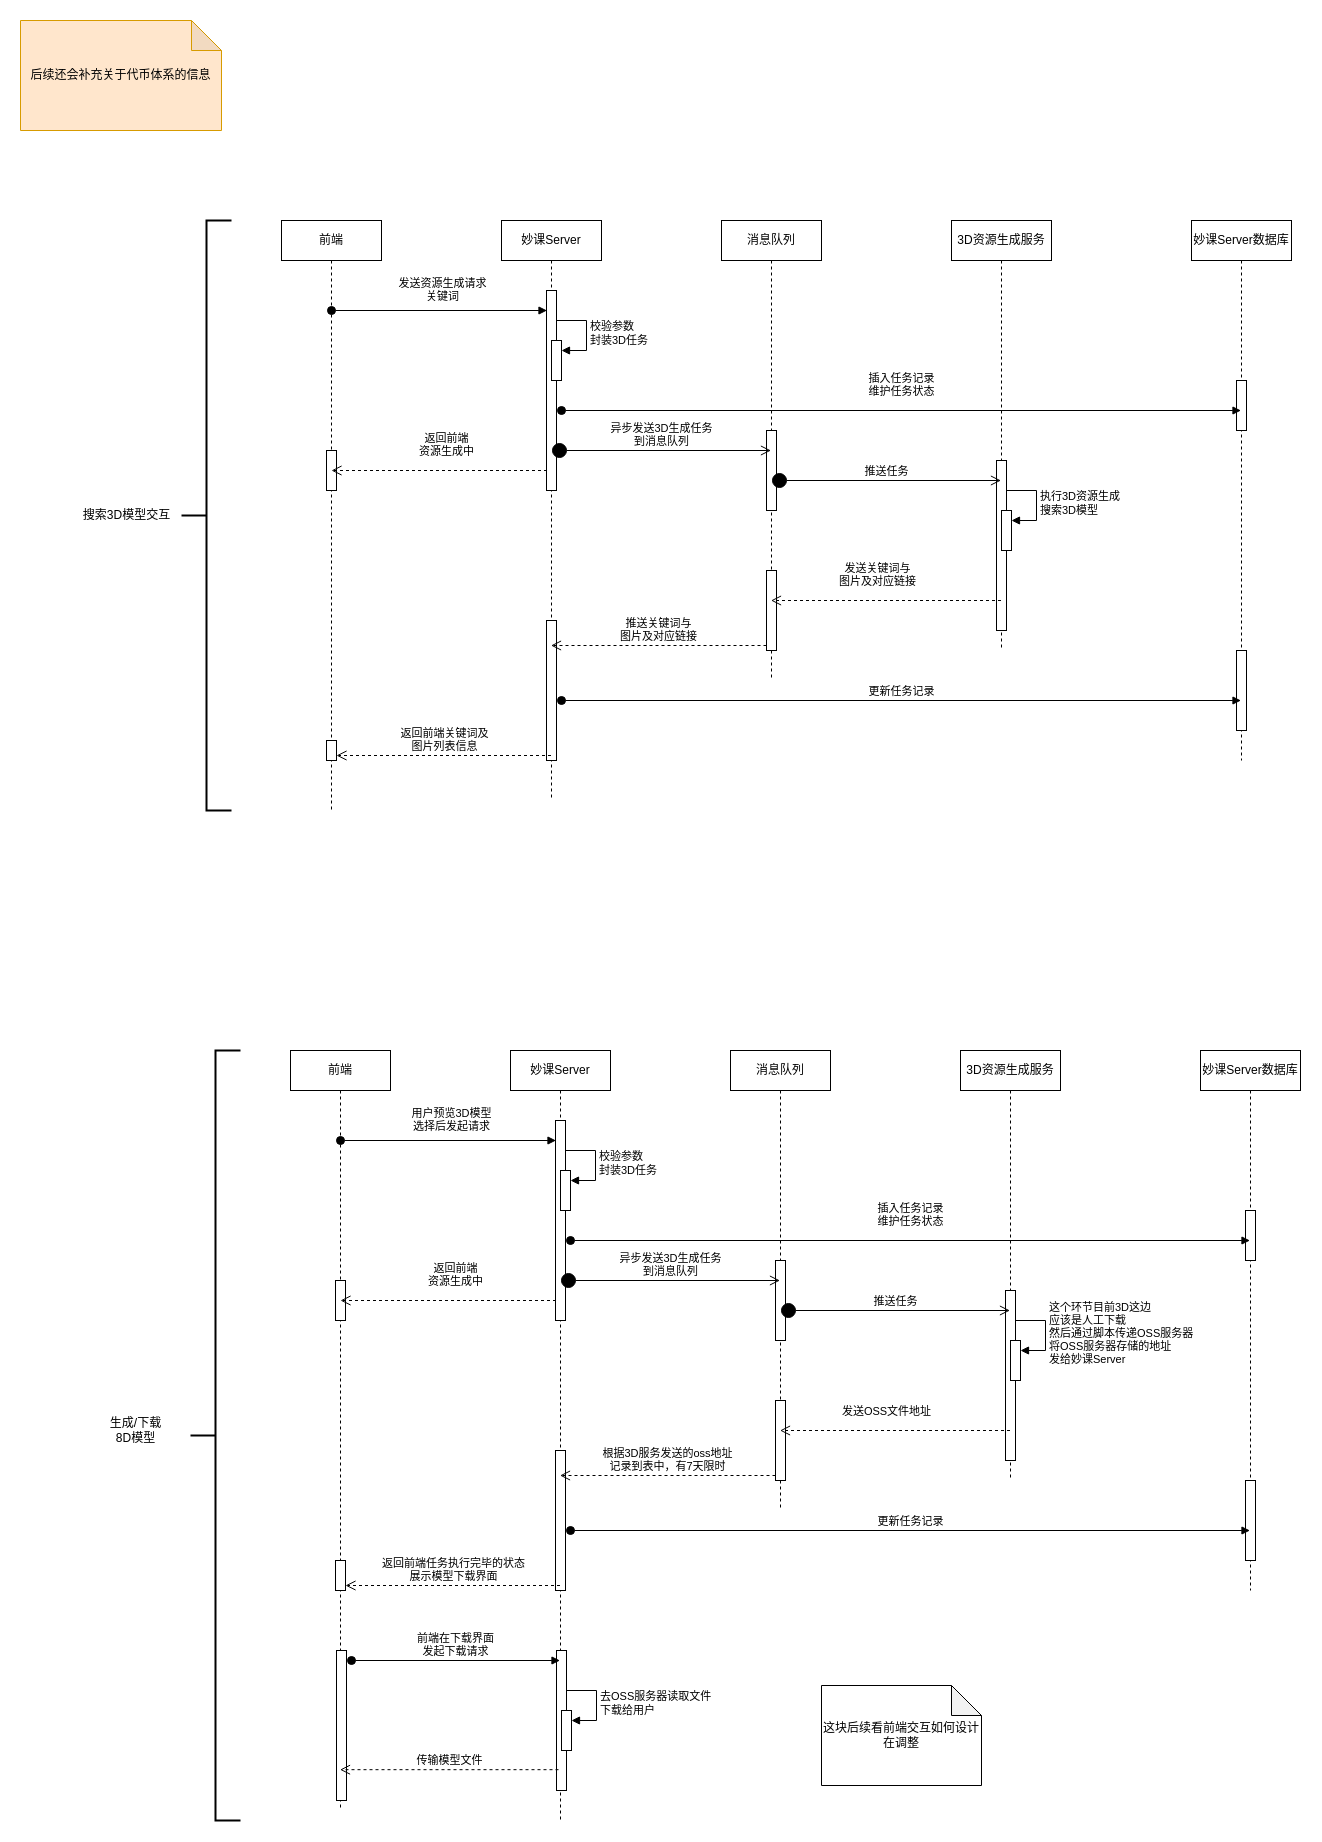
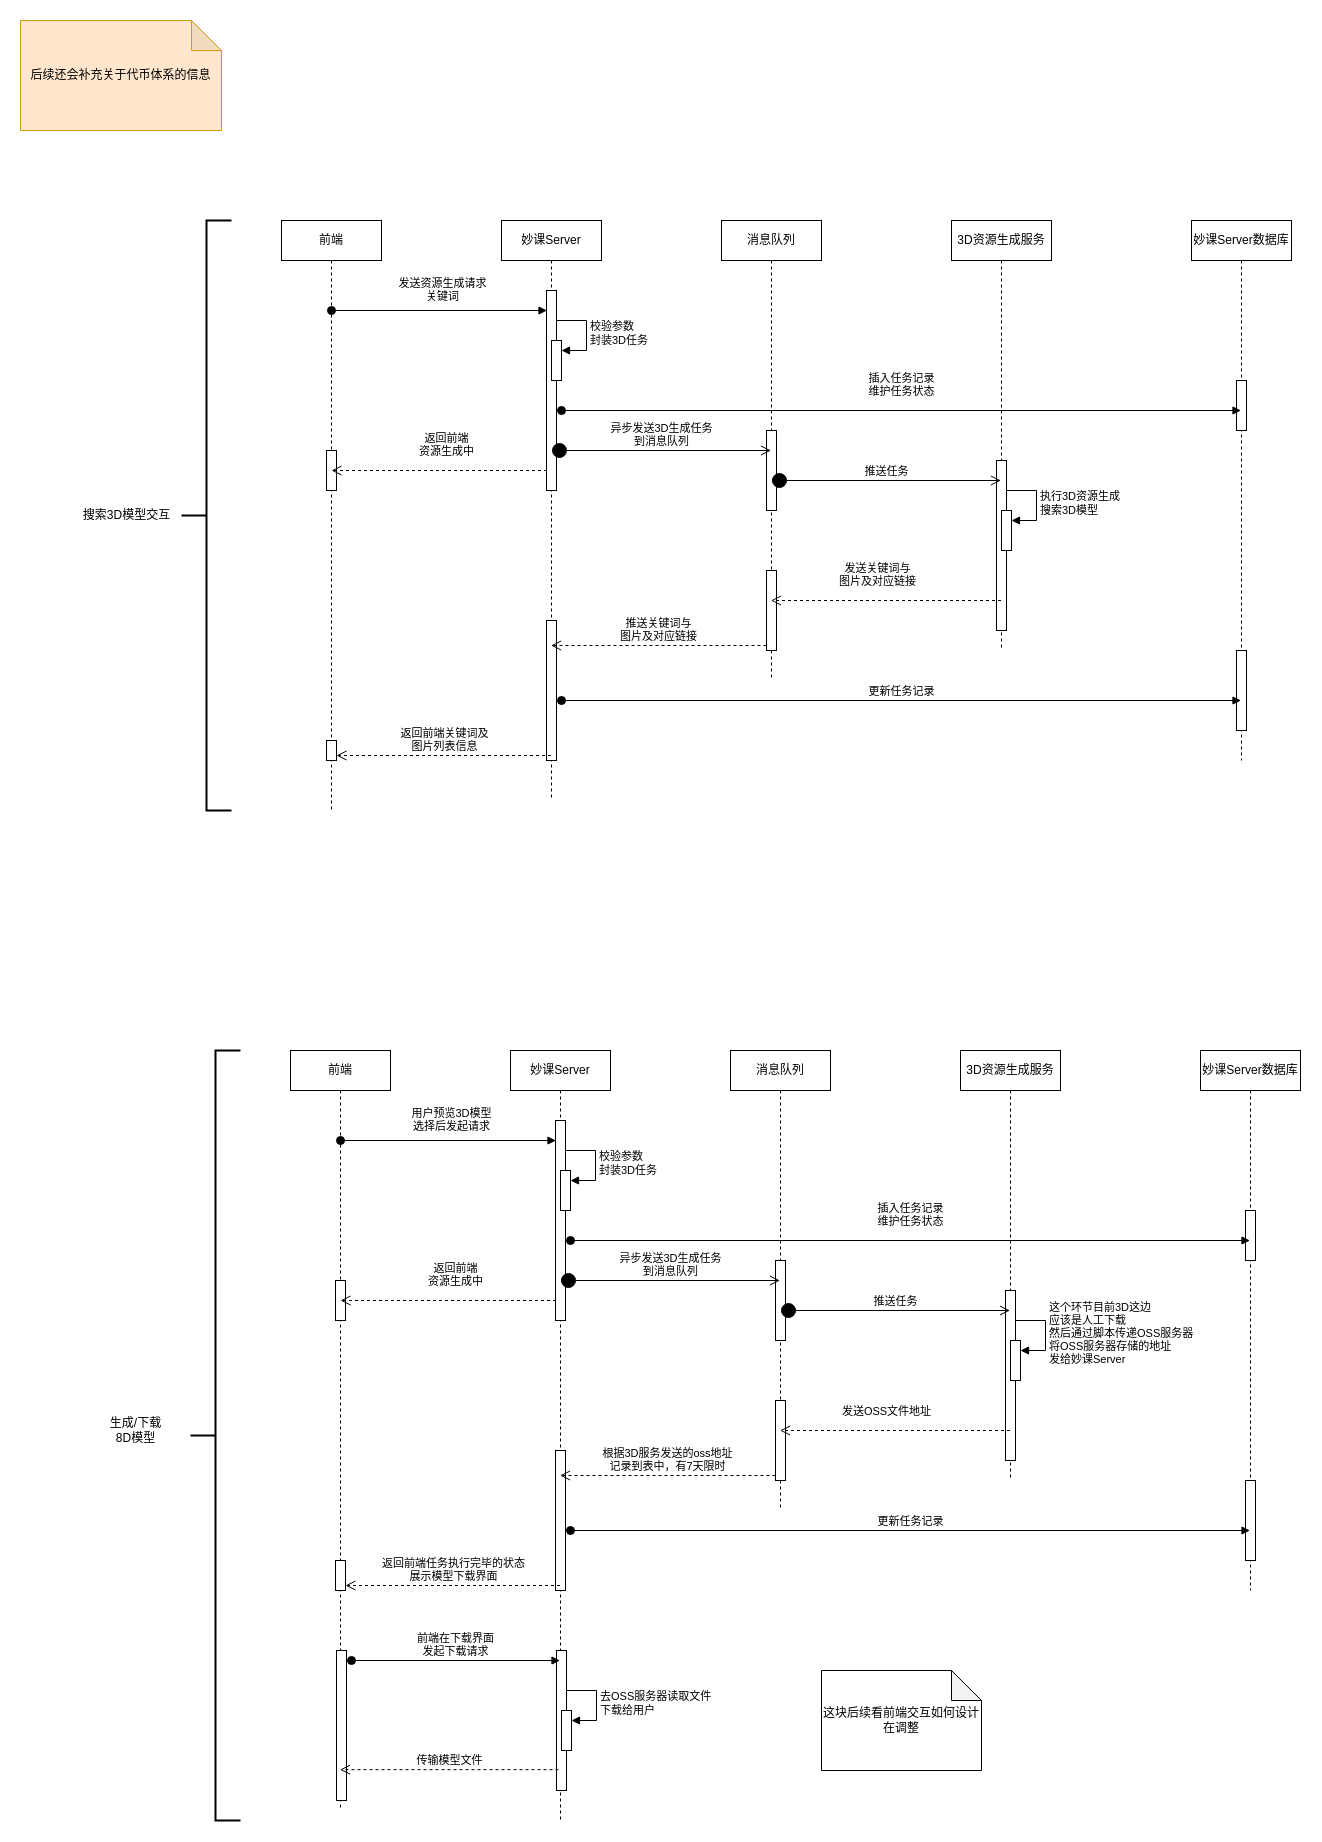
node "这块后续看前端交互如何设计在调整": moved (902, 1736) -> (902, 1721)
